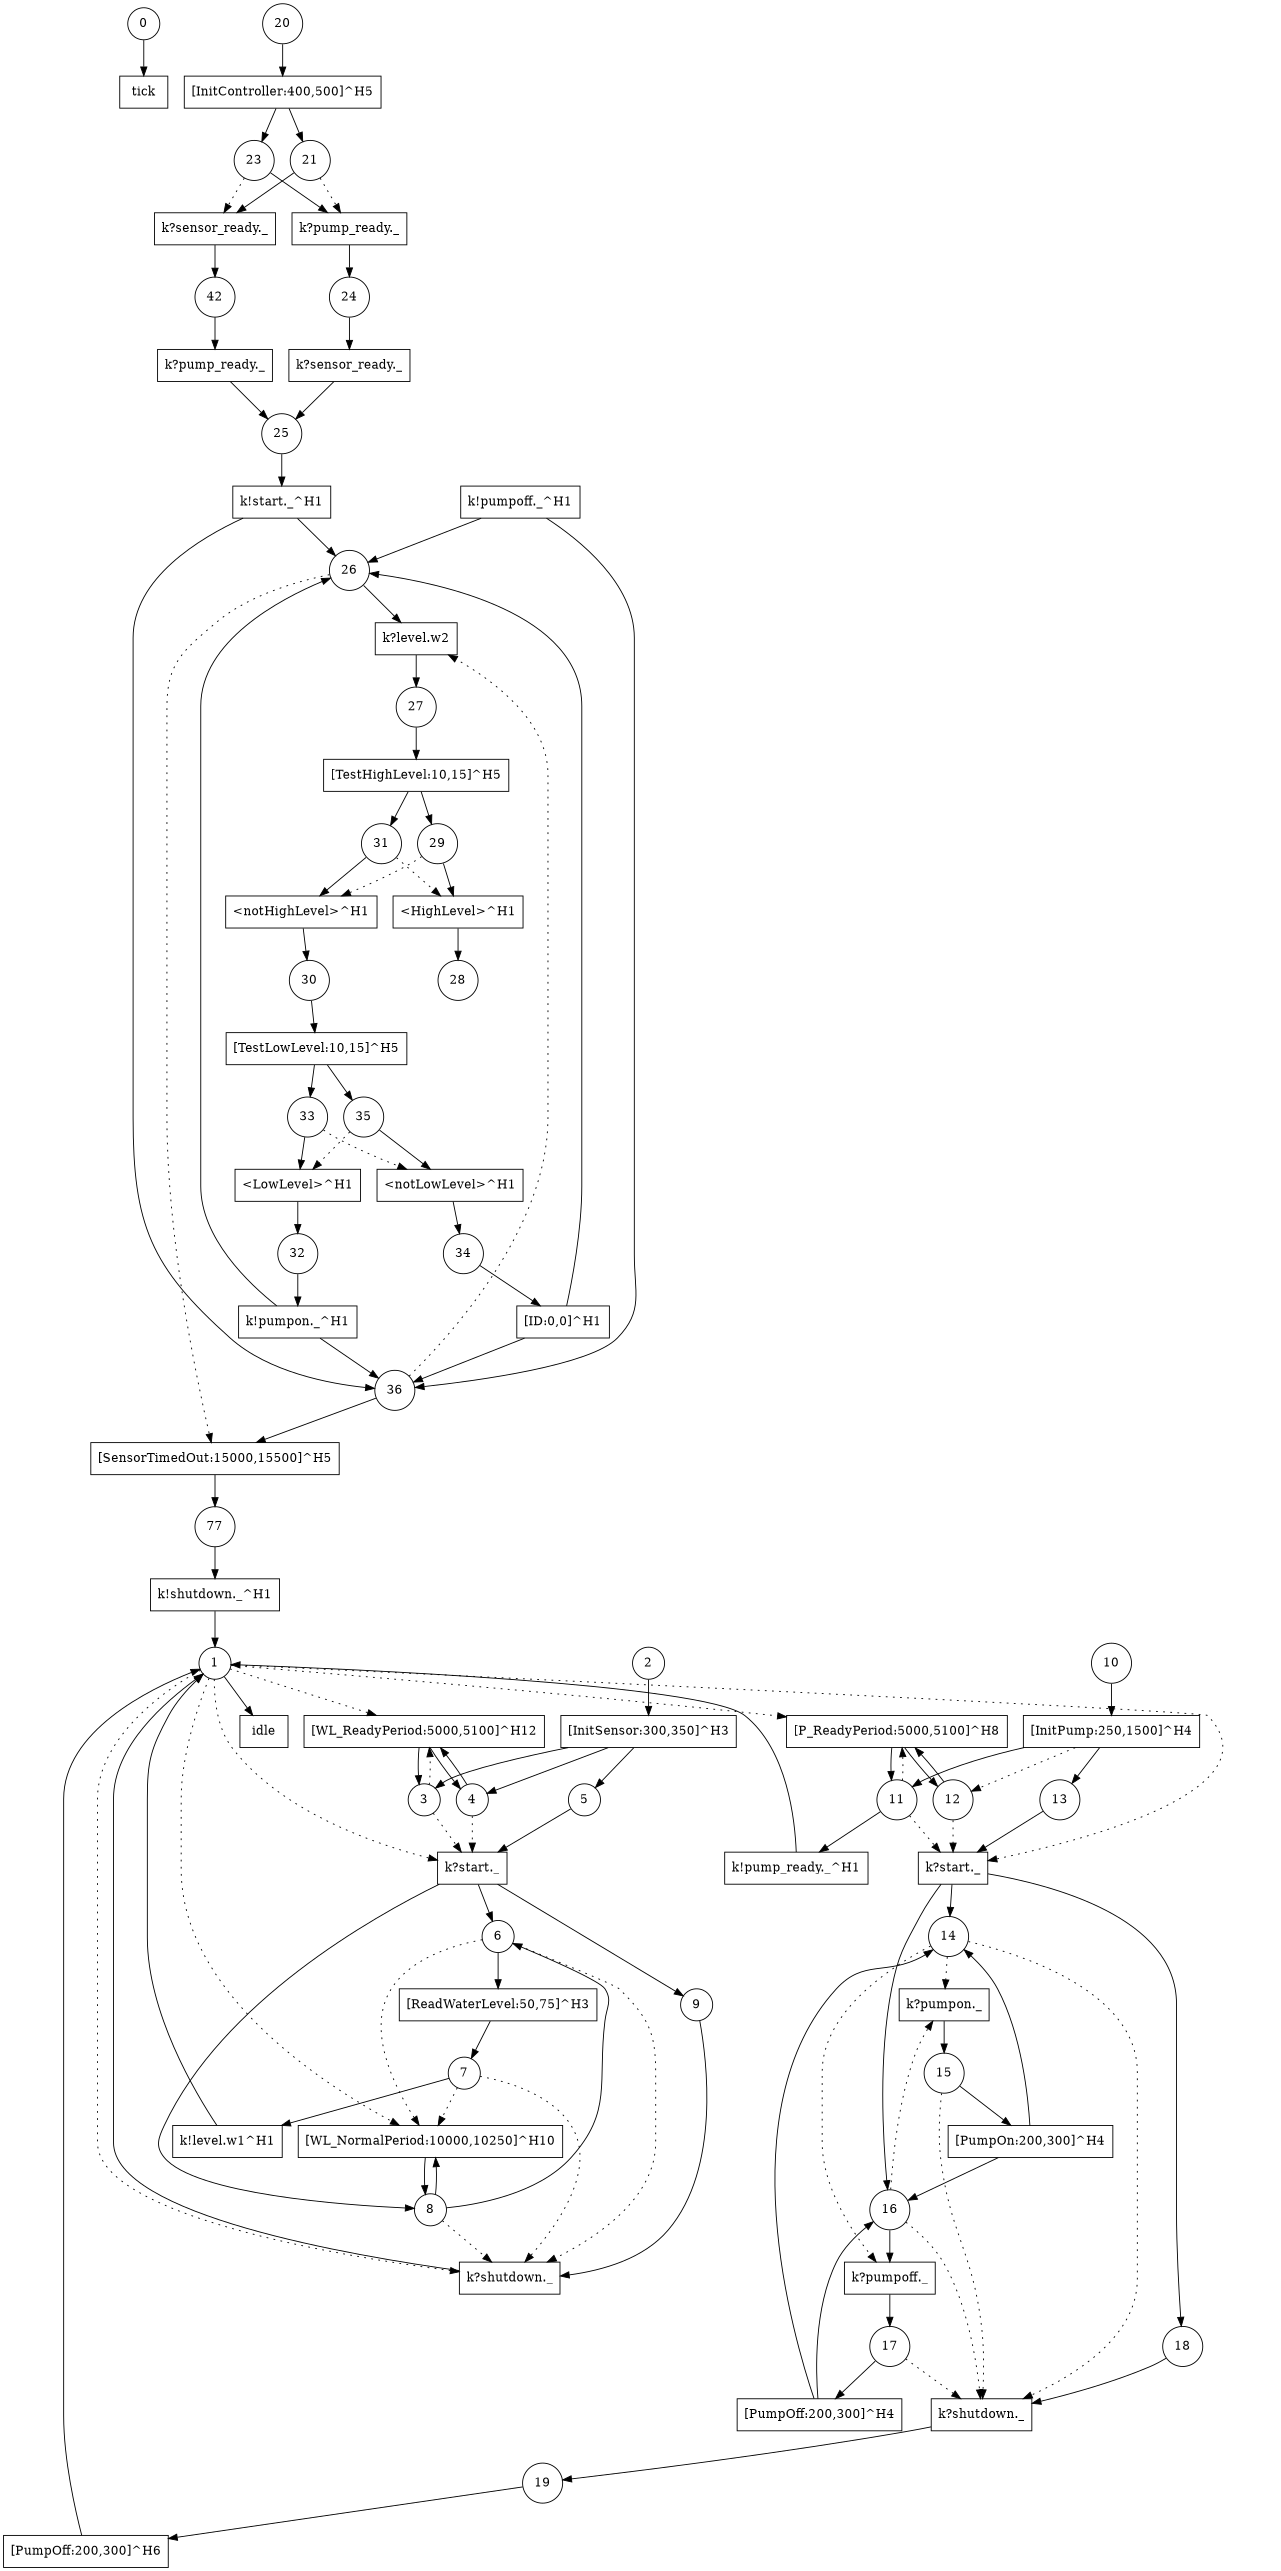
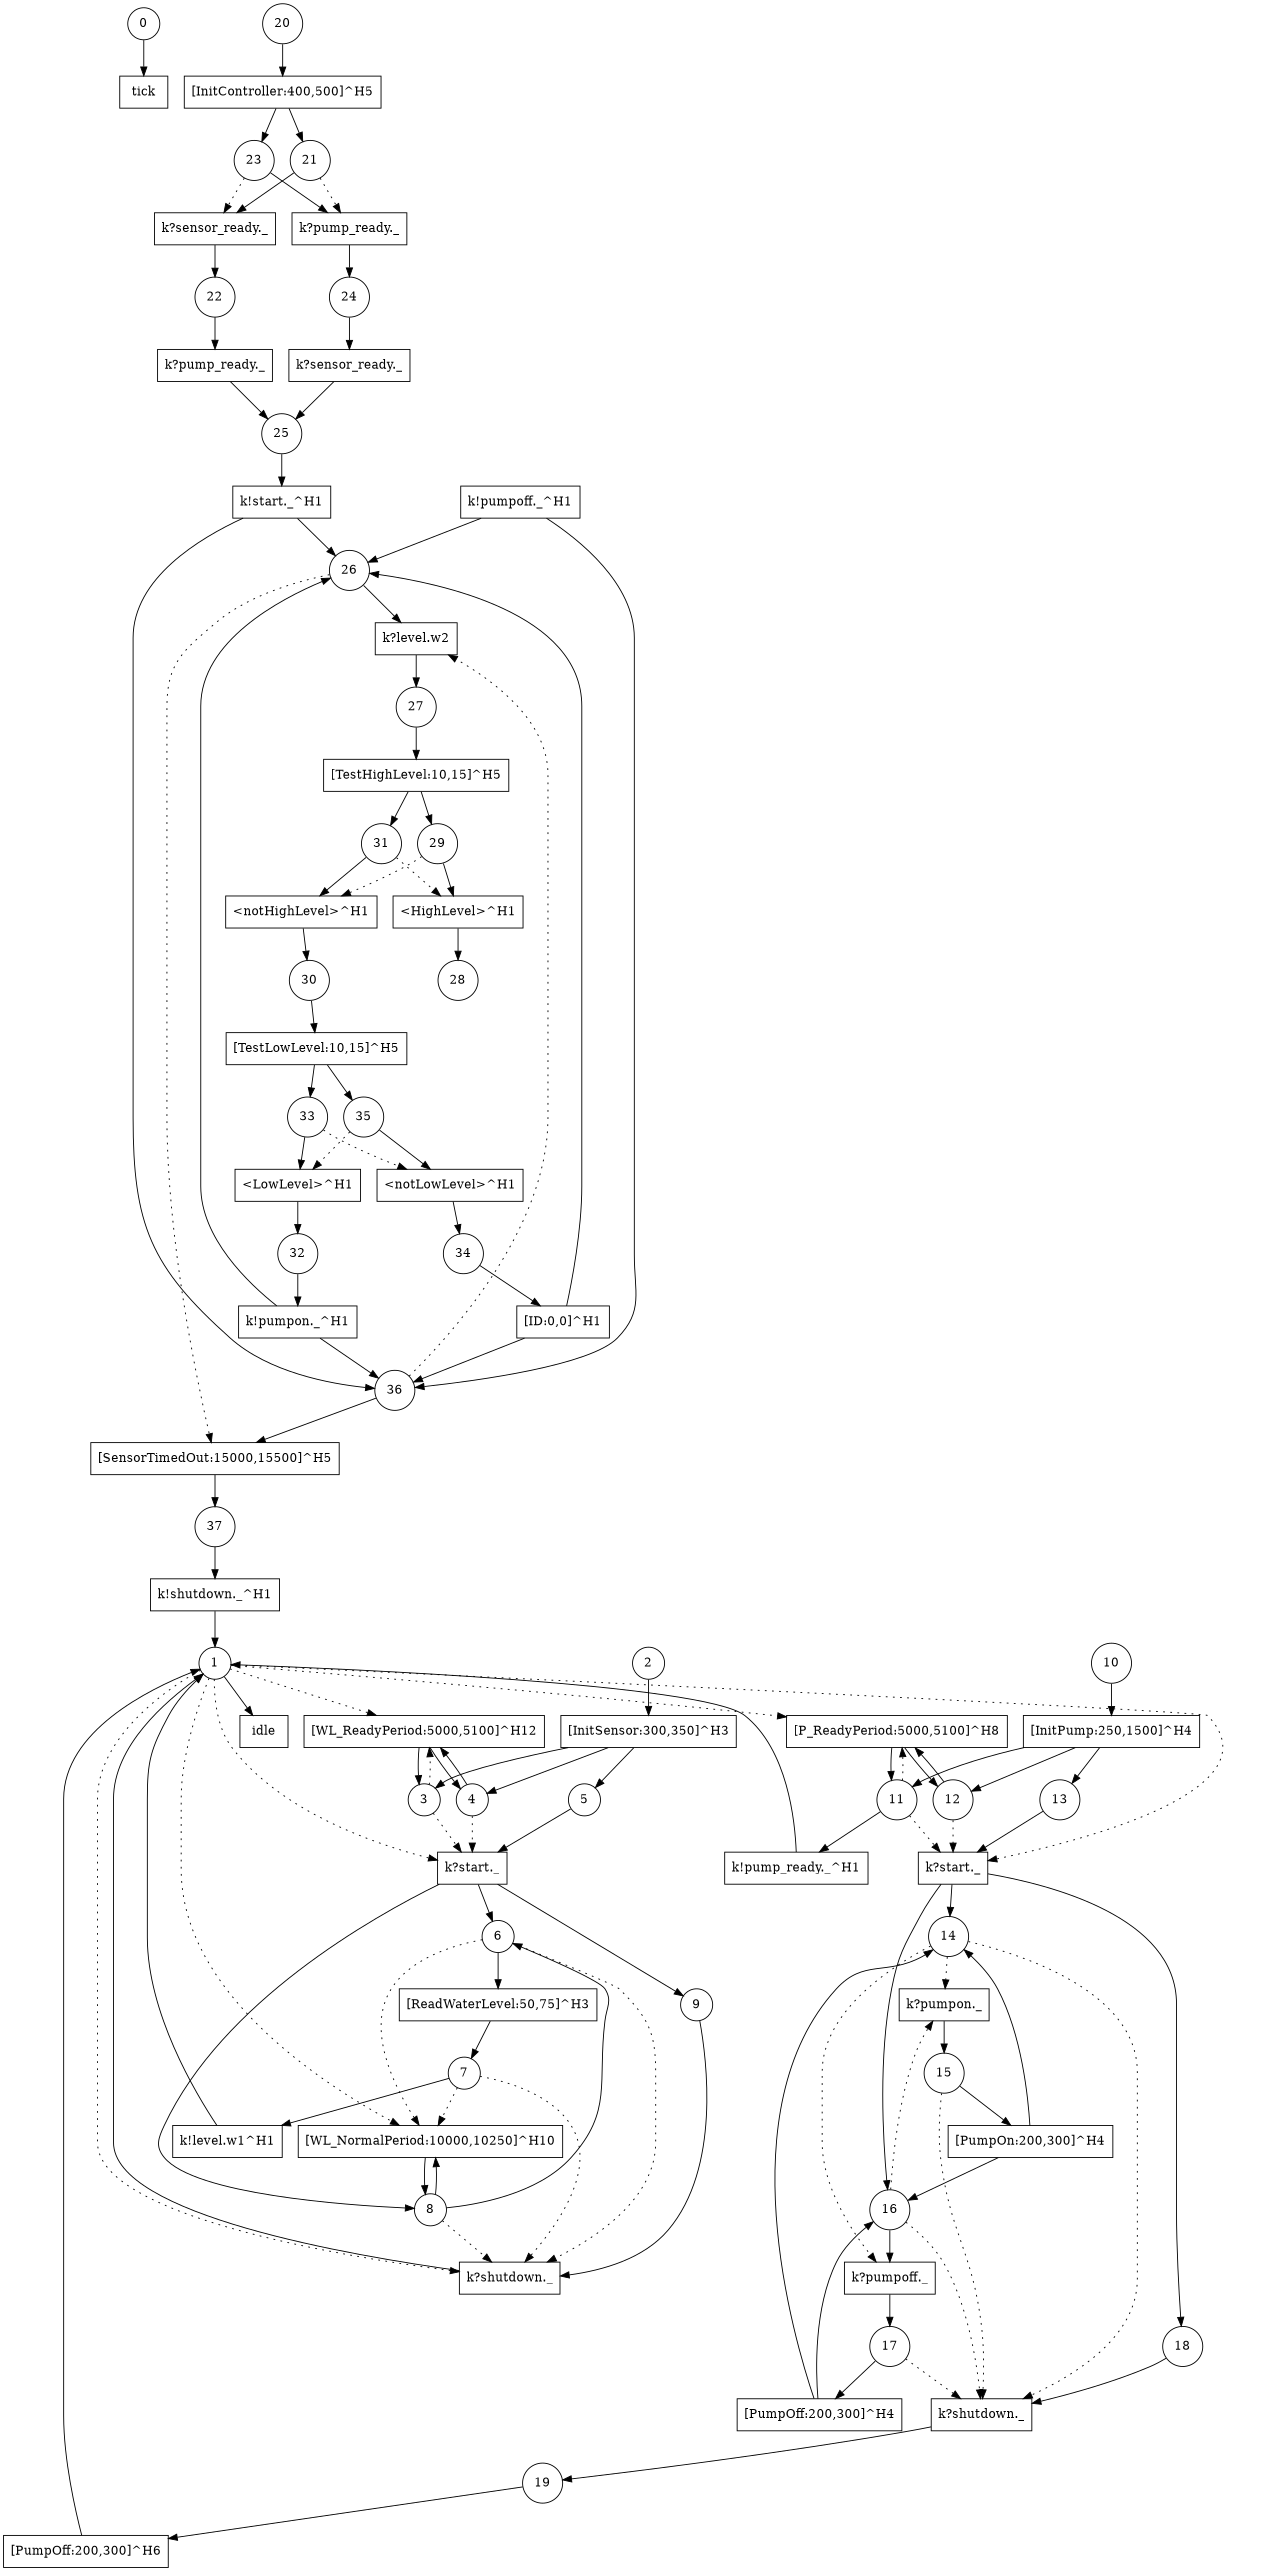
node "42": label "42" -> "22"
node "77": label "77" -> "37"
edge "[InitPump:250,1500]^H4" -> "12": style dotted -> solid
